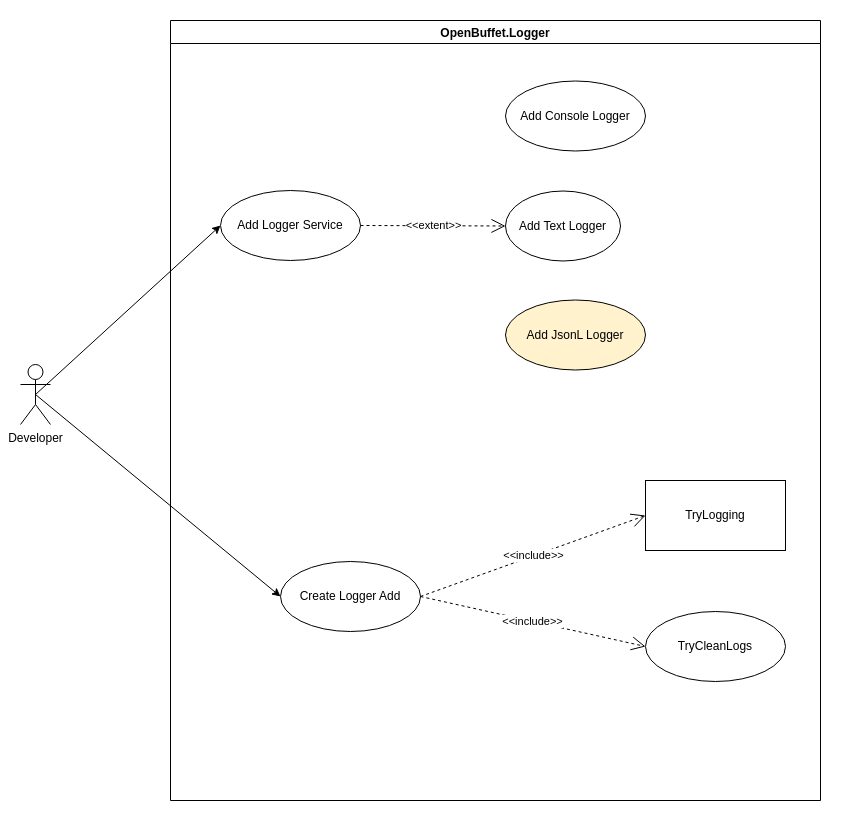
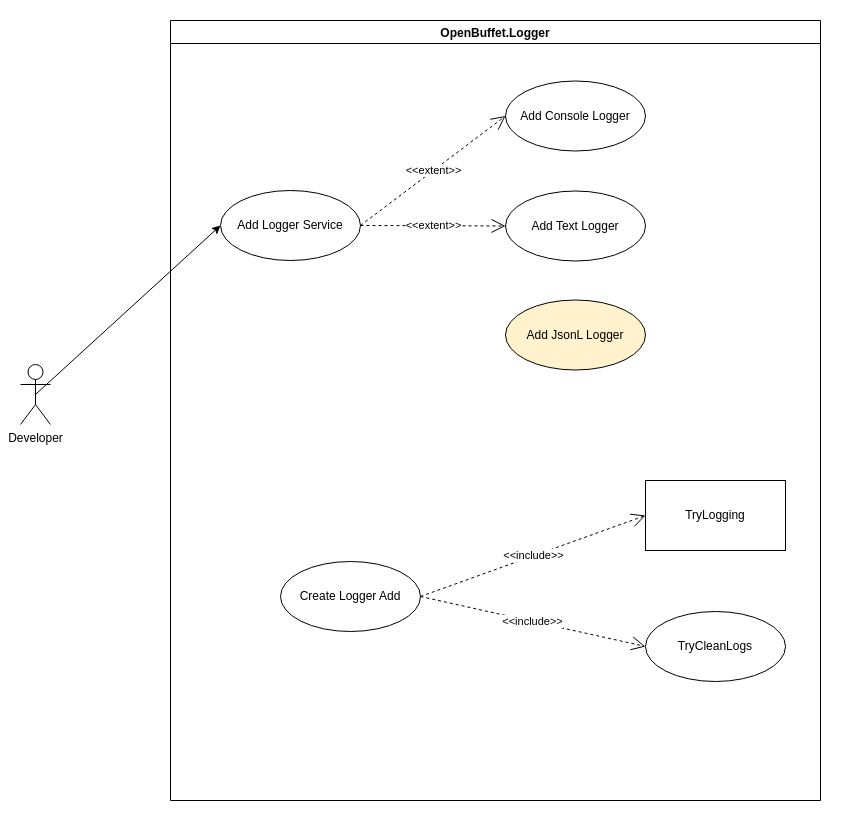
edge "Add Logger Service" -> "Add Console Logger": added, label "<<extent>>"
node "Add Text Logger": size 115x70 -> 140x70
edge "Developer" -> "Create Logger Add": removed
